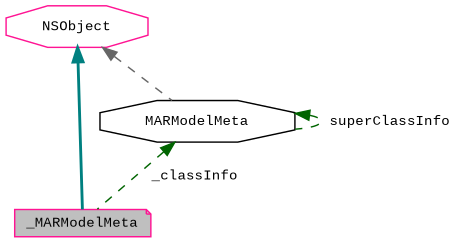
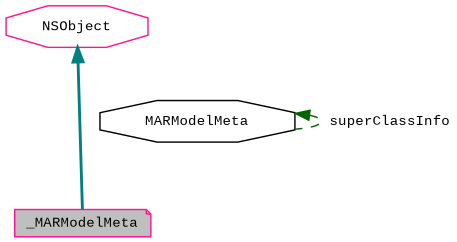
edge "MARModelMeta" -> "NSObject": removed
edge "_MARModelMeta" -> "MARModelMeta": removed, label "_classInfo"
